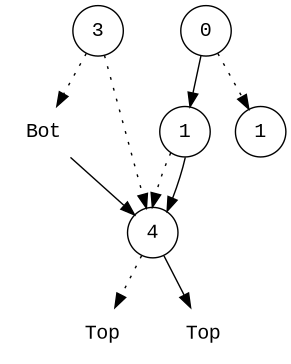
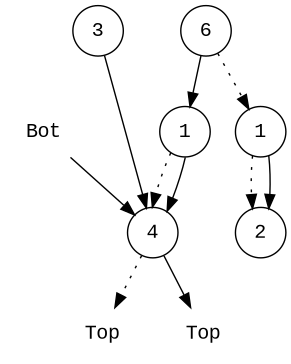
node "0": label "0" -> "6"
edge "3" -> "Bot": removed
edge "3" -> "4": style dotted -> solid
node "2": added
